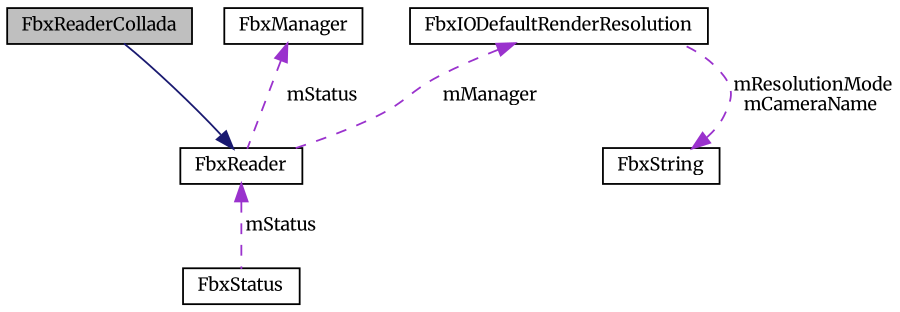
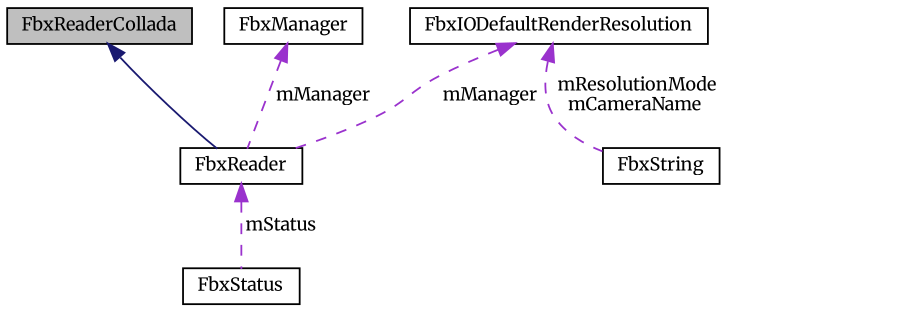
edge "FbxIODefaultRenderResolution" -> "FbxString": reversed
edge "FbxReaderCollada" -> "FbxReader": reversed
edge "FbxReader" -> "FbxManager": label " mStatus" -> " mManager"
